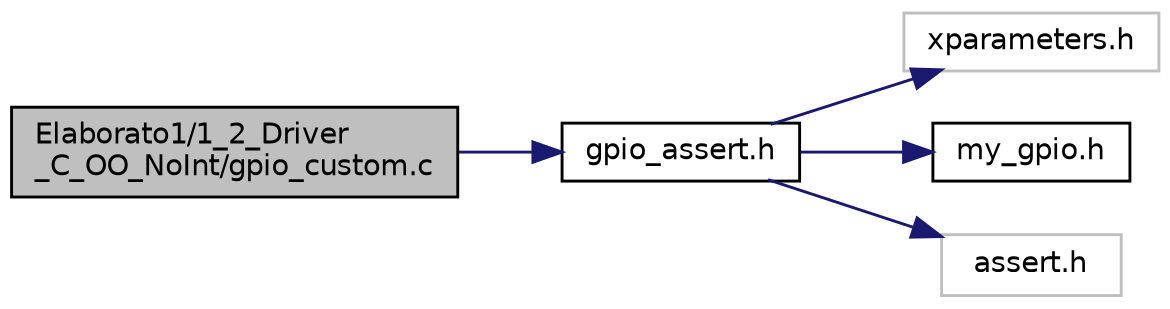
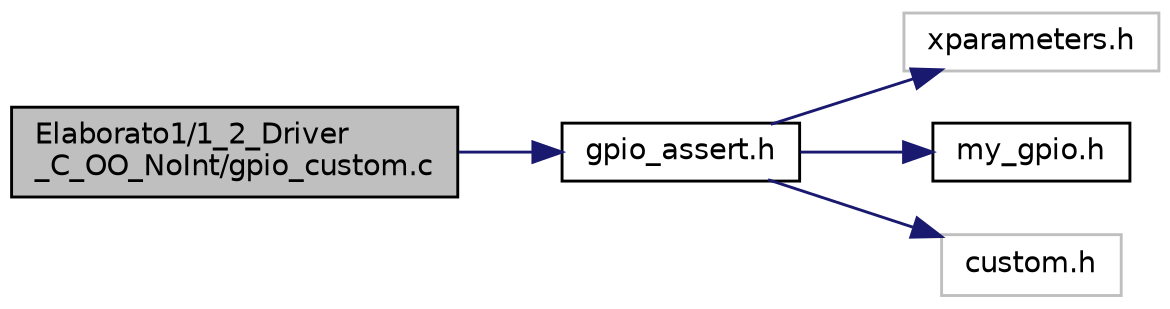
node "assert.h": label "assert.h" -> "custom.h"
